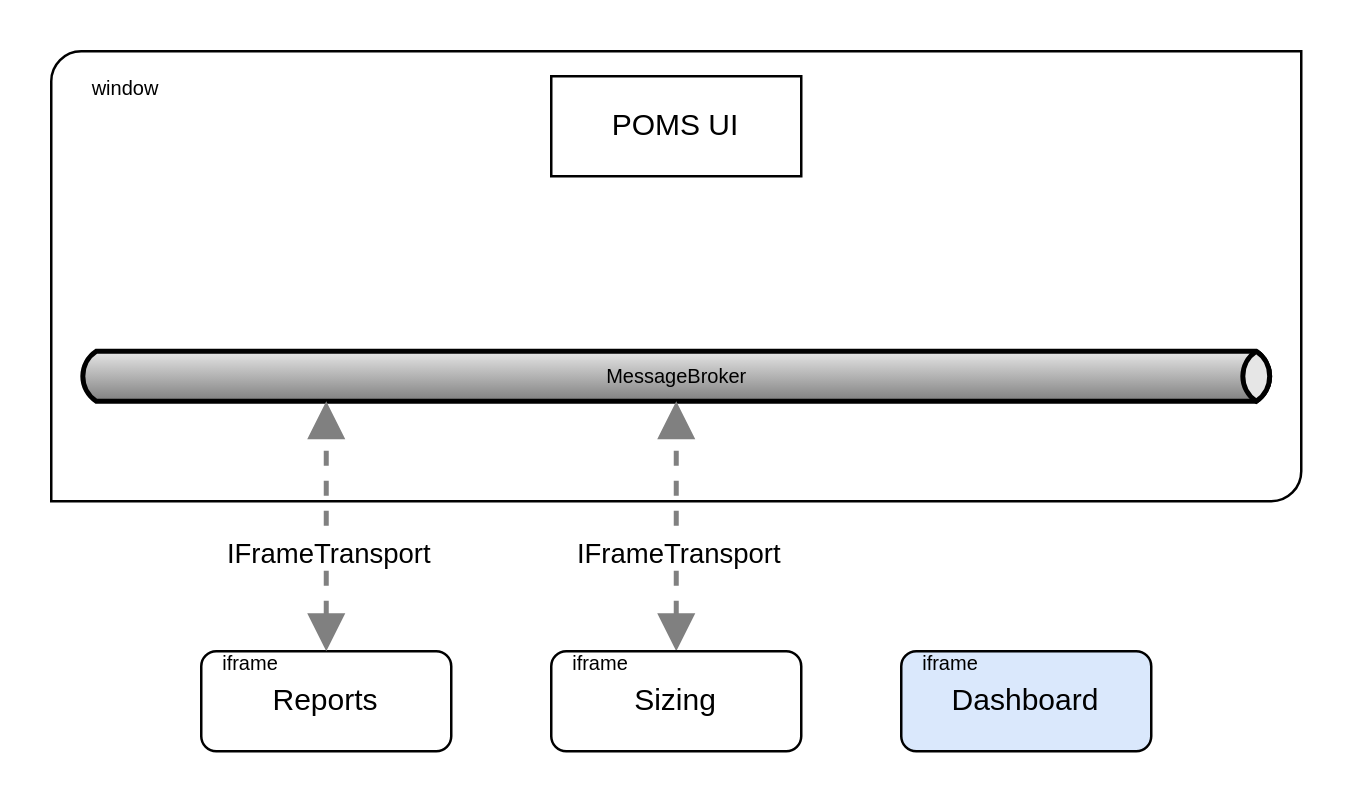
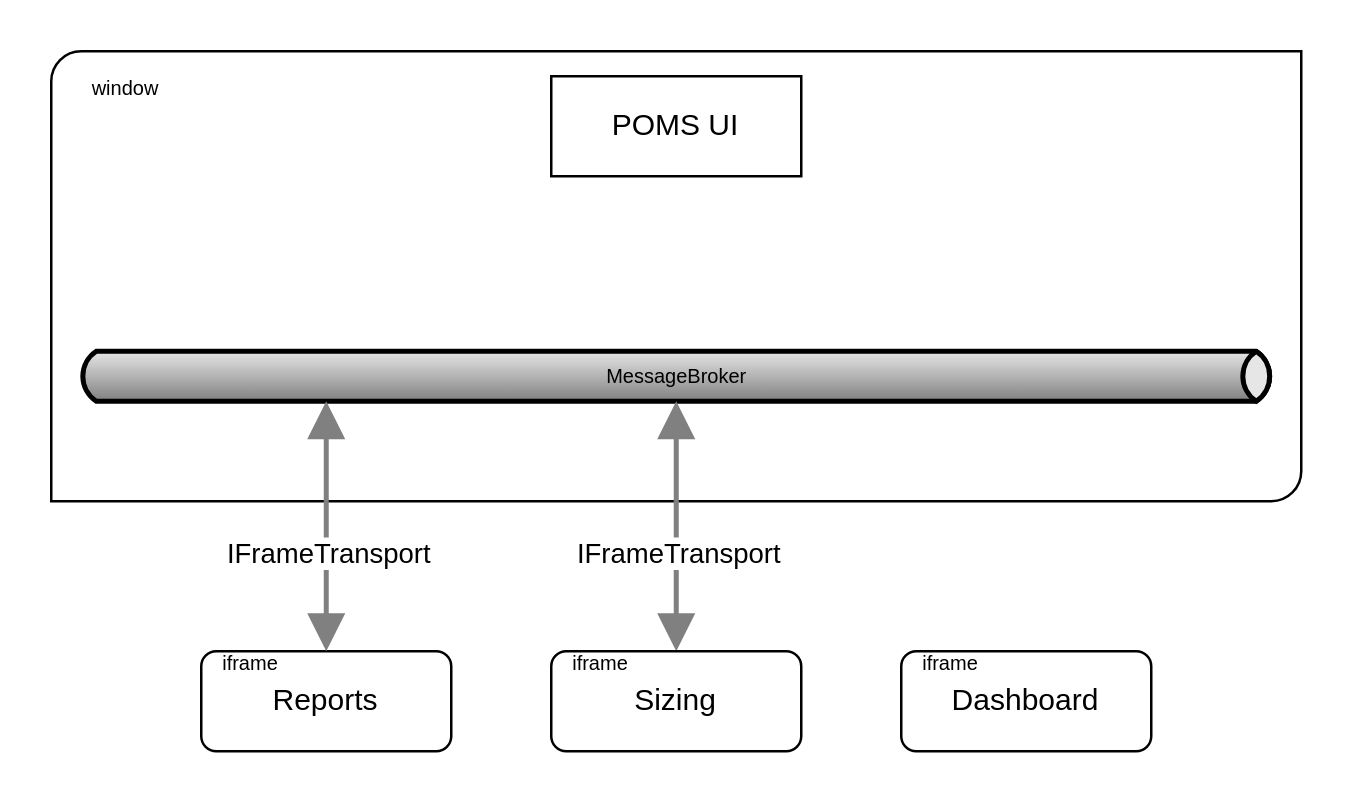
edge "MessageBroker" -- "Reports": style dashed -> solid
edge "MessageBroker" -- "Sizing": style dashed -> solid
node "Dashboard": fillcolor #dae8fc -> #ffffff
